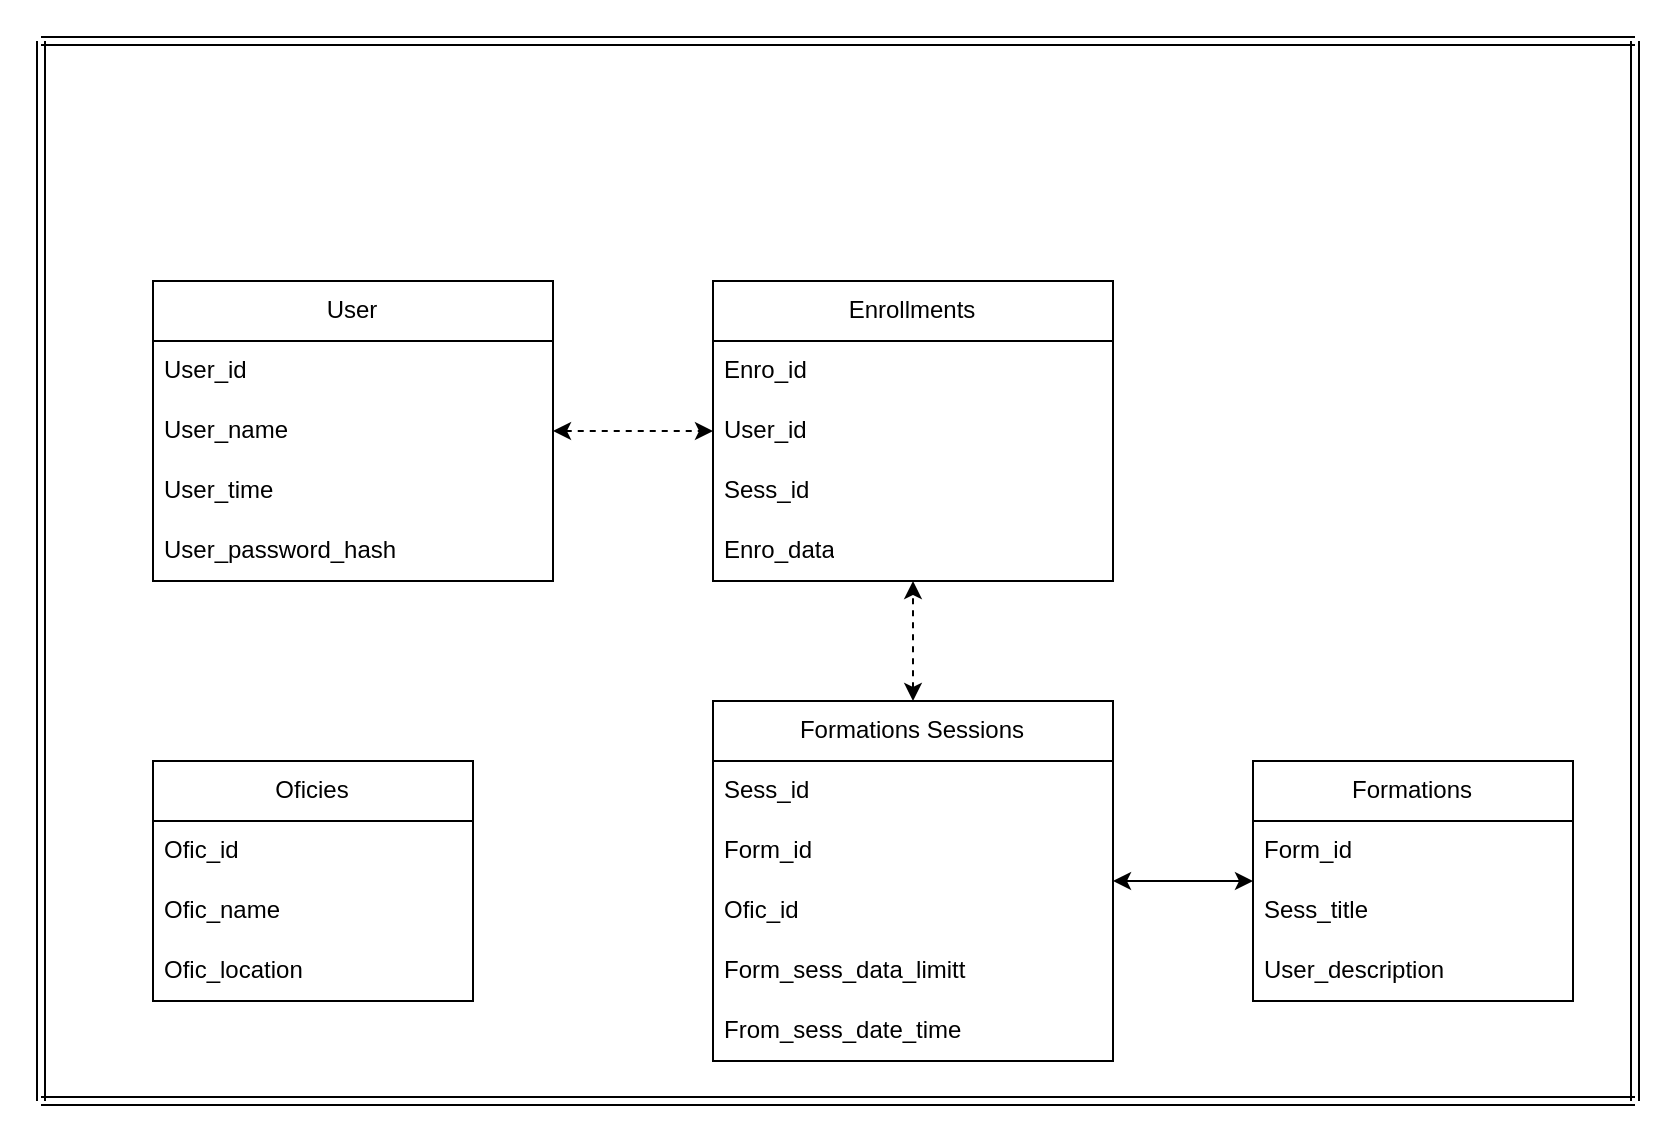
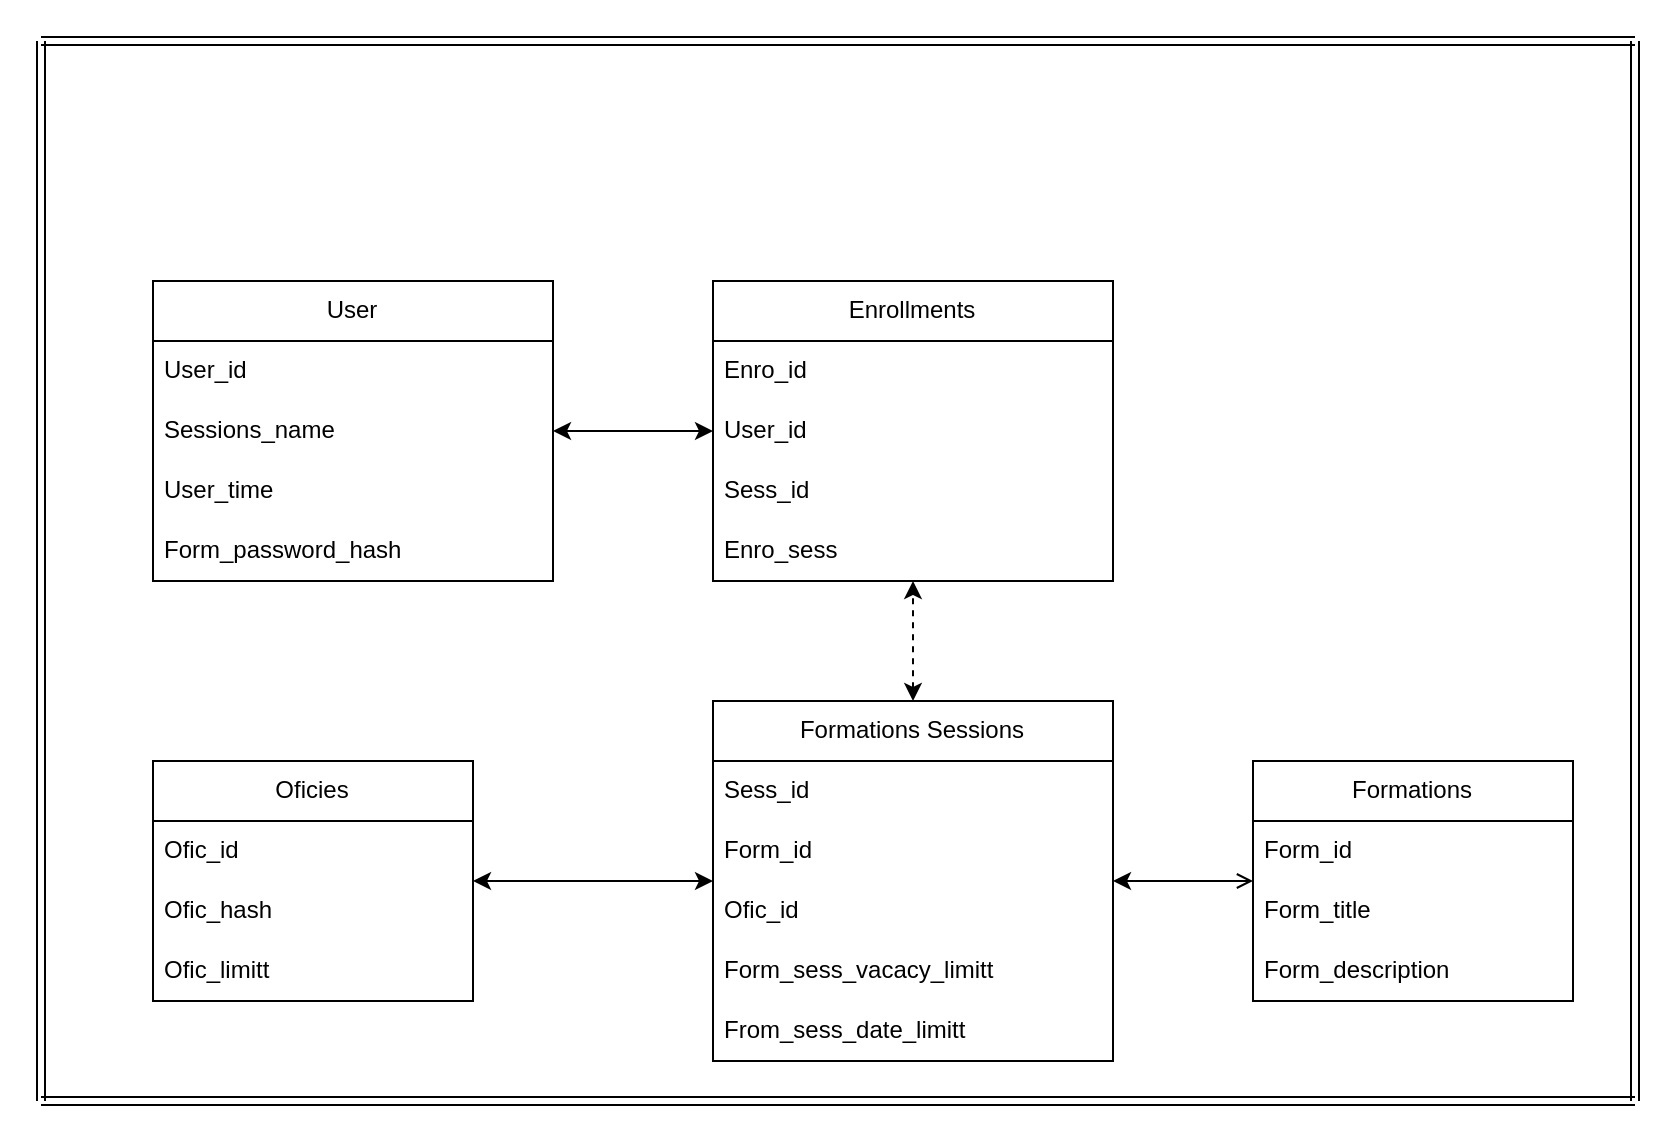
node "User_name": label "User_name" -> "Sessions_name"
edge "User" -- "Enrollments": style dashed -> solid
node "User_password_hash": label "User_password_hash" -> "Form_password_hash"
node "Enro_data": label "Enro_data" -> "Enro_sess"
edge "Oficies" -- "Formations Sessions": added
edge "Formations Sessions" -- "Formations": arrowhead classic -> open
node "Ofic_name": label "Ofic_name" -> "Ofic_hash"
node "Sess_title": label "Sess_title" -> "Form_title"
node "Ofic_location": label "Ofic_location" -> "Ofic_limitt"
node "Form_sess_data_limitt": label "Form_sess_data_limitt" -> "Form_sess_vacacy_limitt"
node "User_description": label "User_description" -> "Form_description"
node "From_sess_date_time": label "From_sess_date_time" -> "From_sess_date_limitt"
